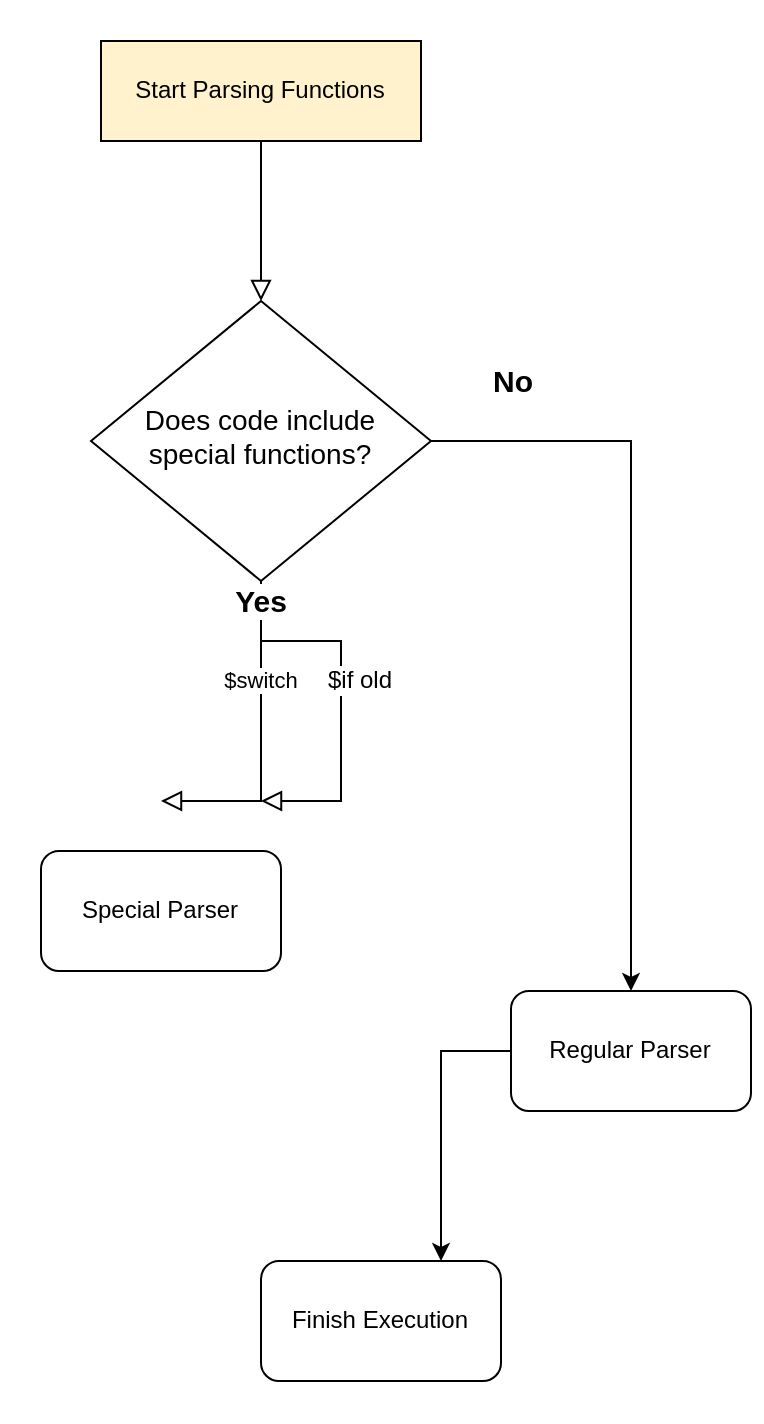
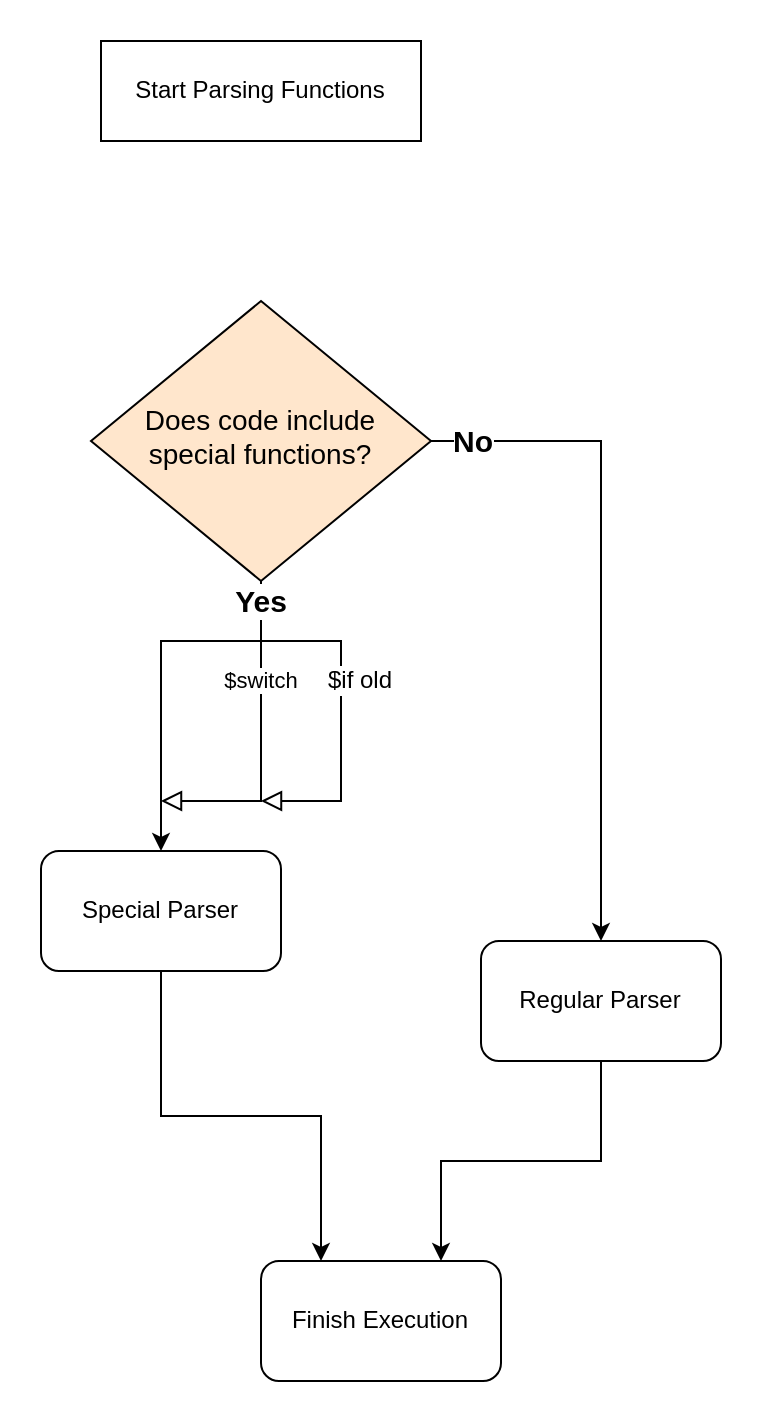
node "Start Parsing Functions": fillcolor #fff2cc -> #ffffff
edge "Start Parsing Functions" -> "Does code include special functions?": removed
node "No": moved (514, 381) -> (474, 441)
node "Does code include special functions?": fillcolor #ffffff -> #ffe6cc
edge "Does code include special functions?" -> "Special Parser": added
node "Regular Parser": moved (631, 1051) -> (601, 1001)
edge "Special Parser" -> "Finish Execution": added
